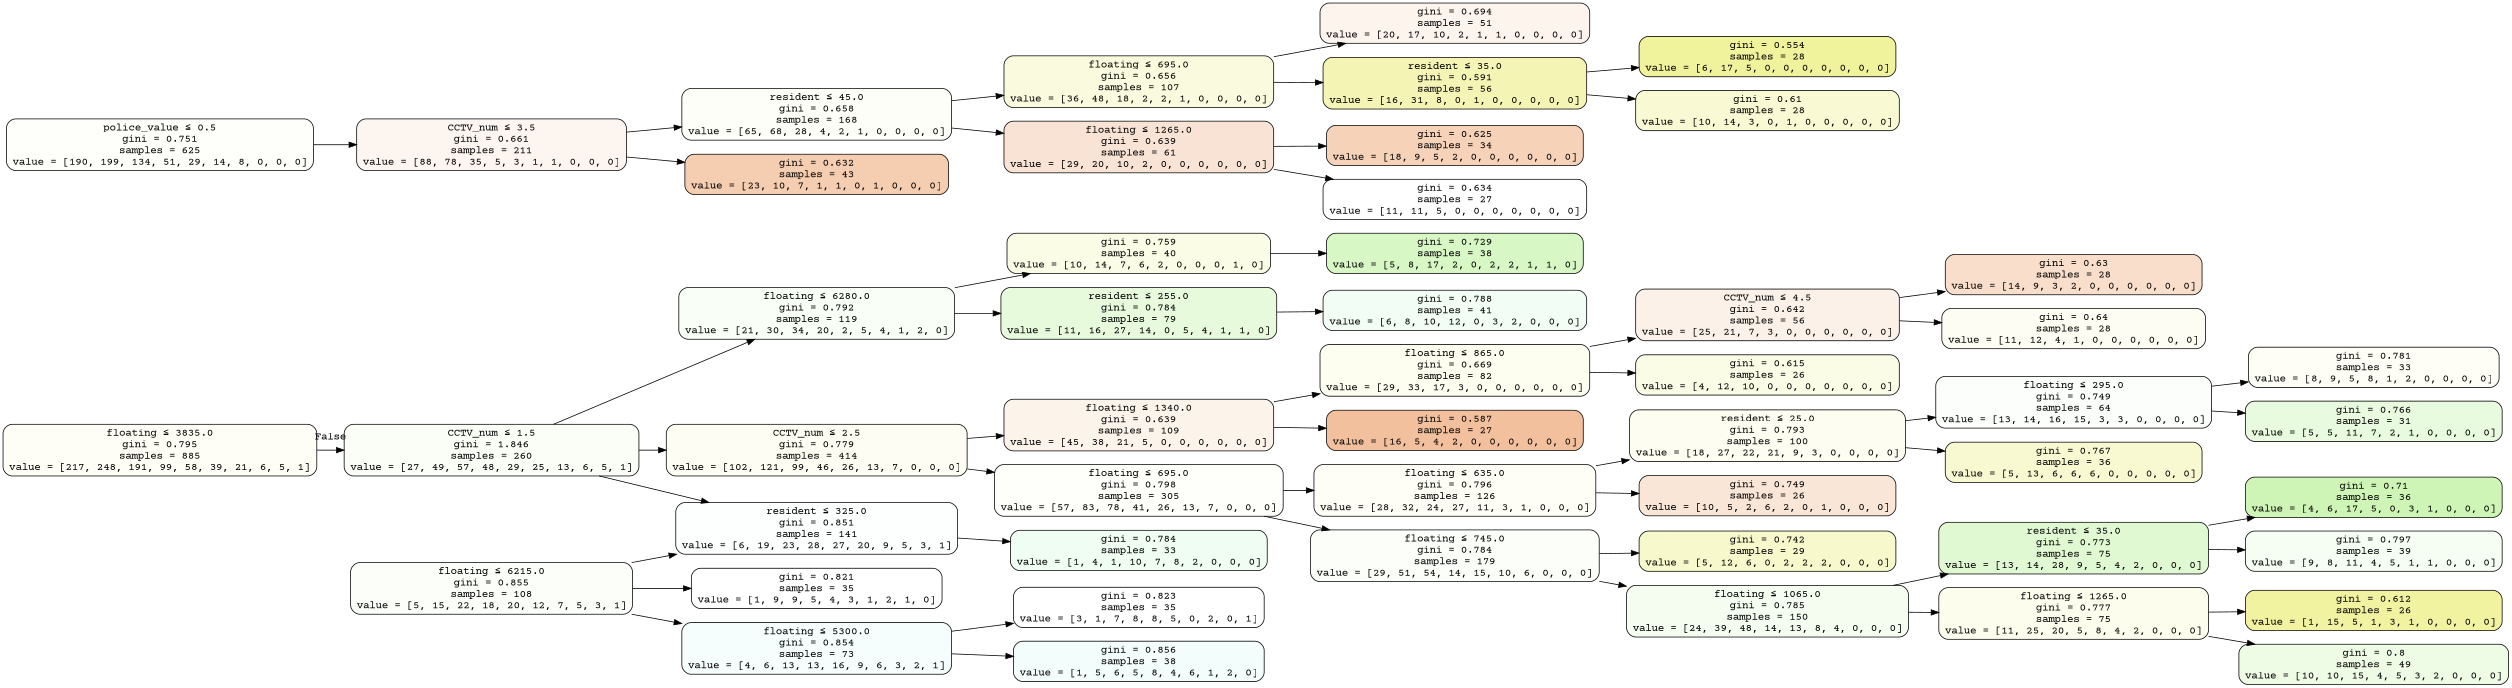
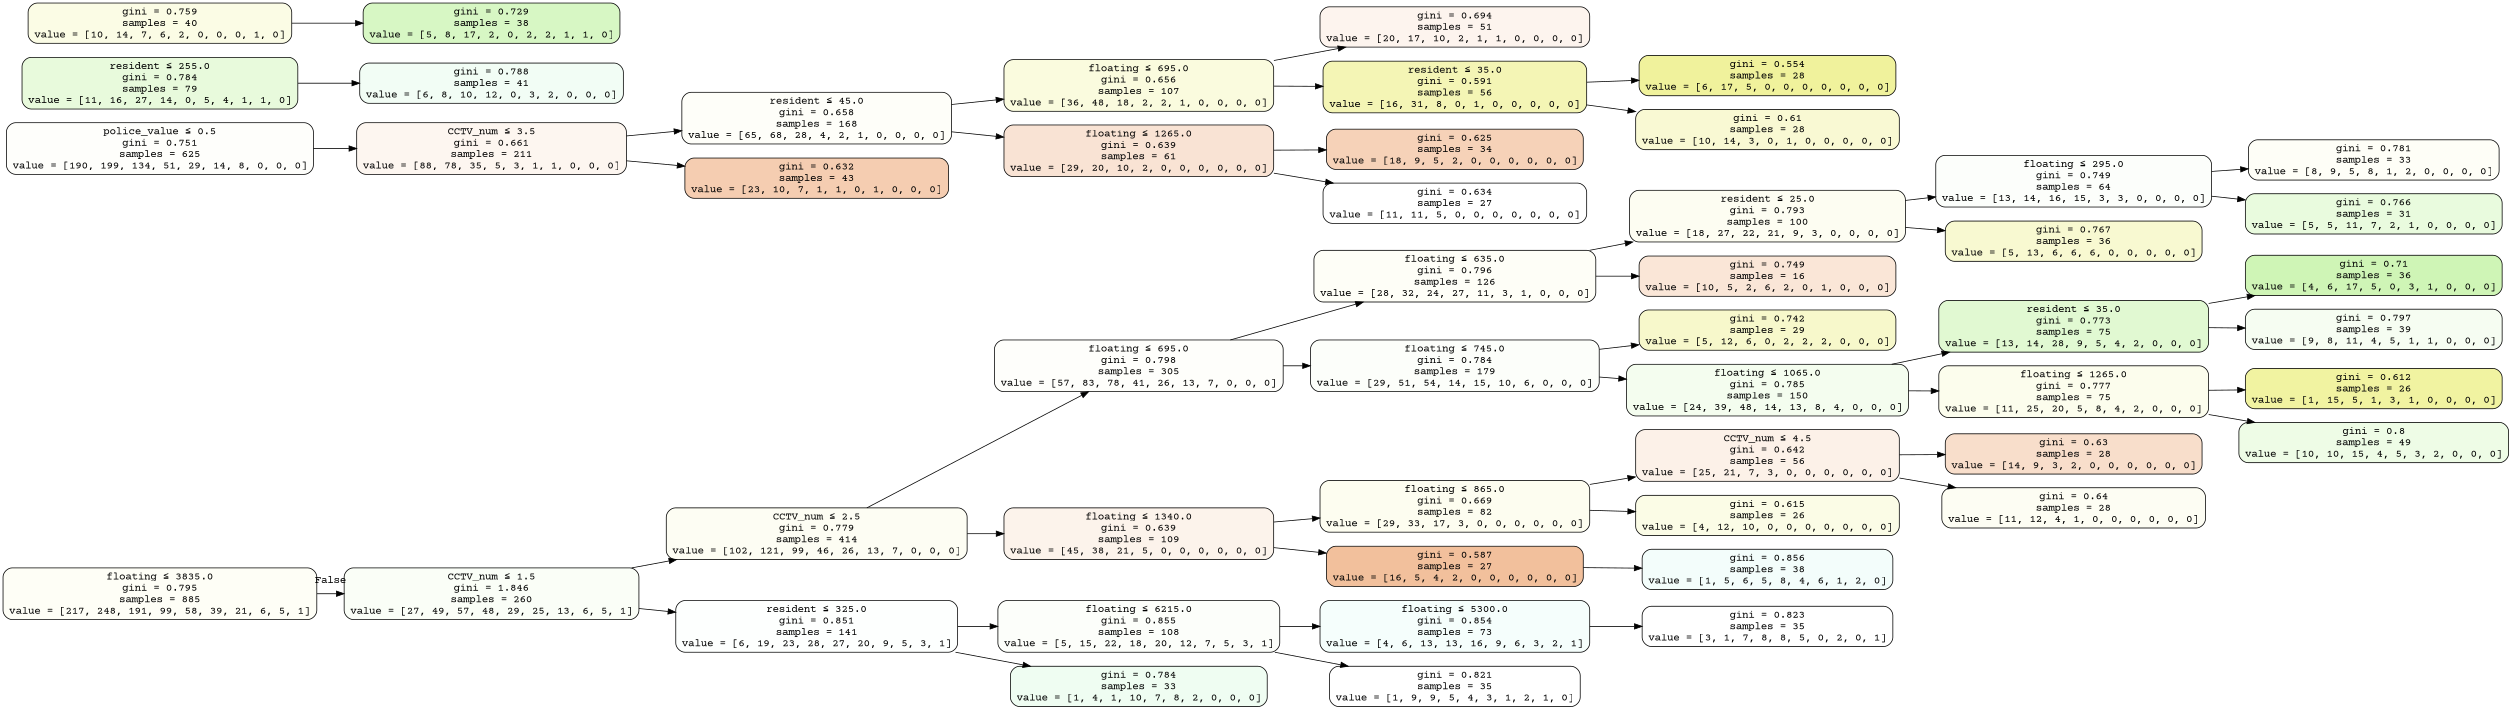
node "floating ≤ 6280.0": removed
node "gini = 0.749": text "samples = 26" -> "samples = 16"
edge "floating ≤ 6215.0" -> "resident ≤ 325.0": reversed
edge "floating ≤ 5300.0" -> "gini = 0.856": now "gini = 0.587" -> "gini = 0.856"
